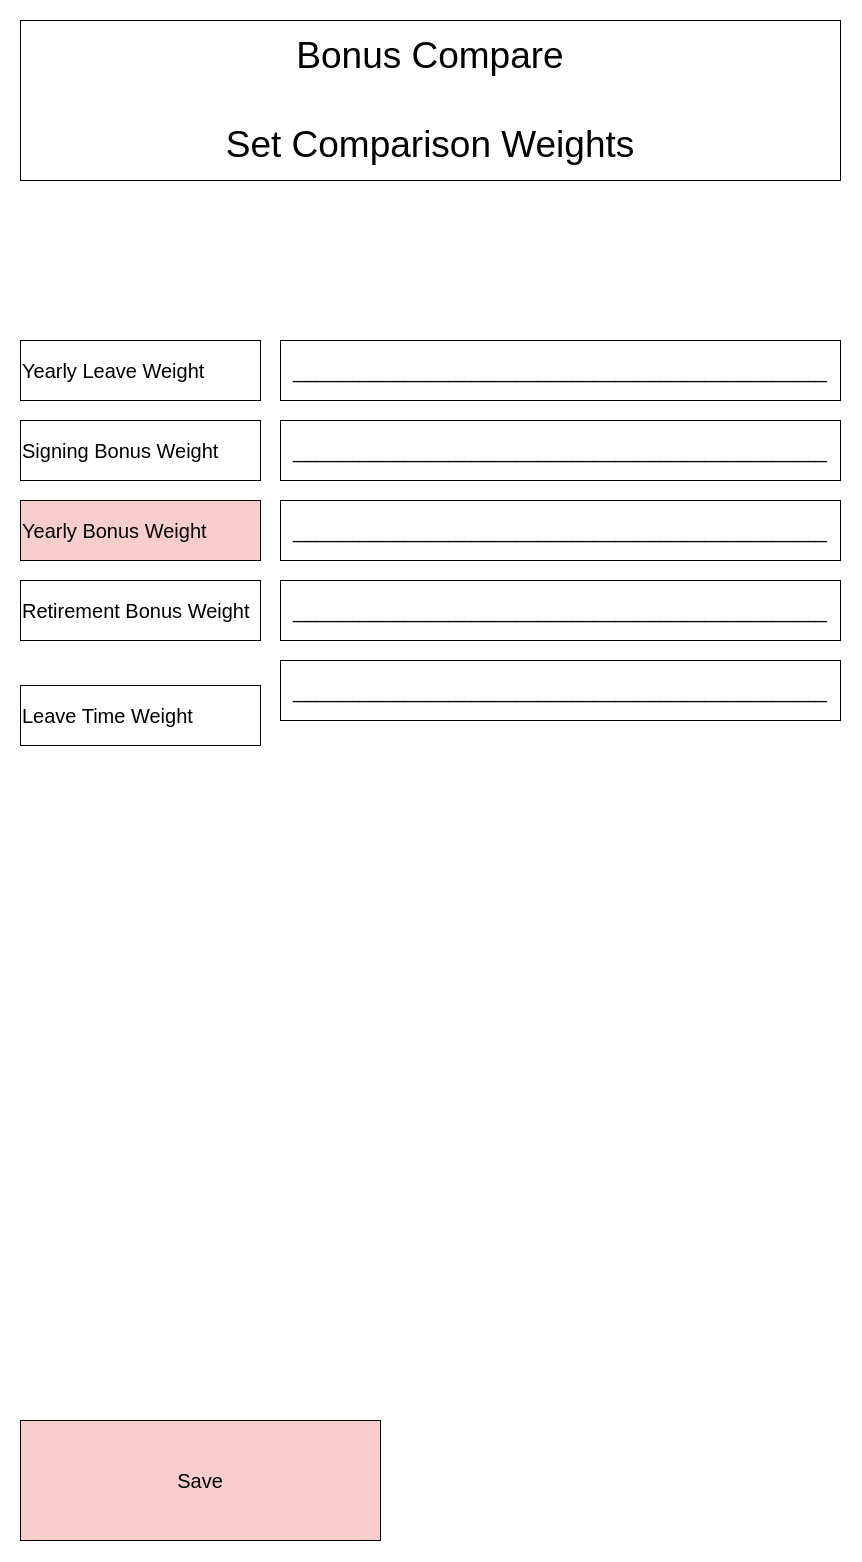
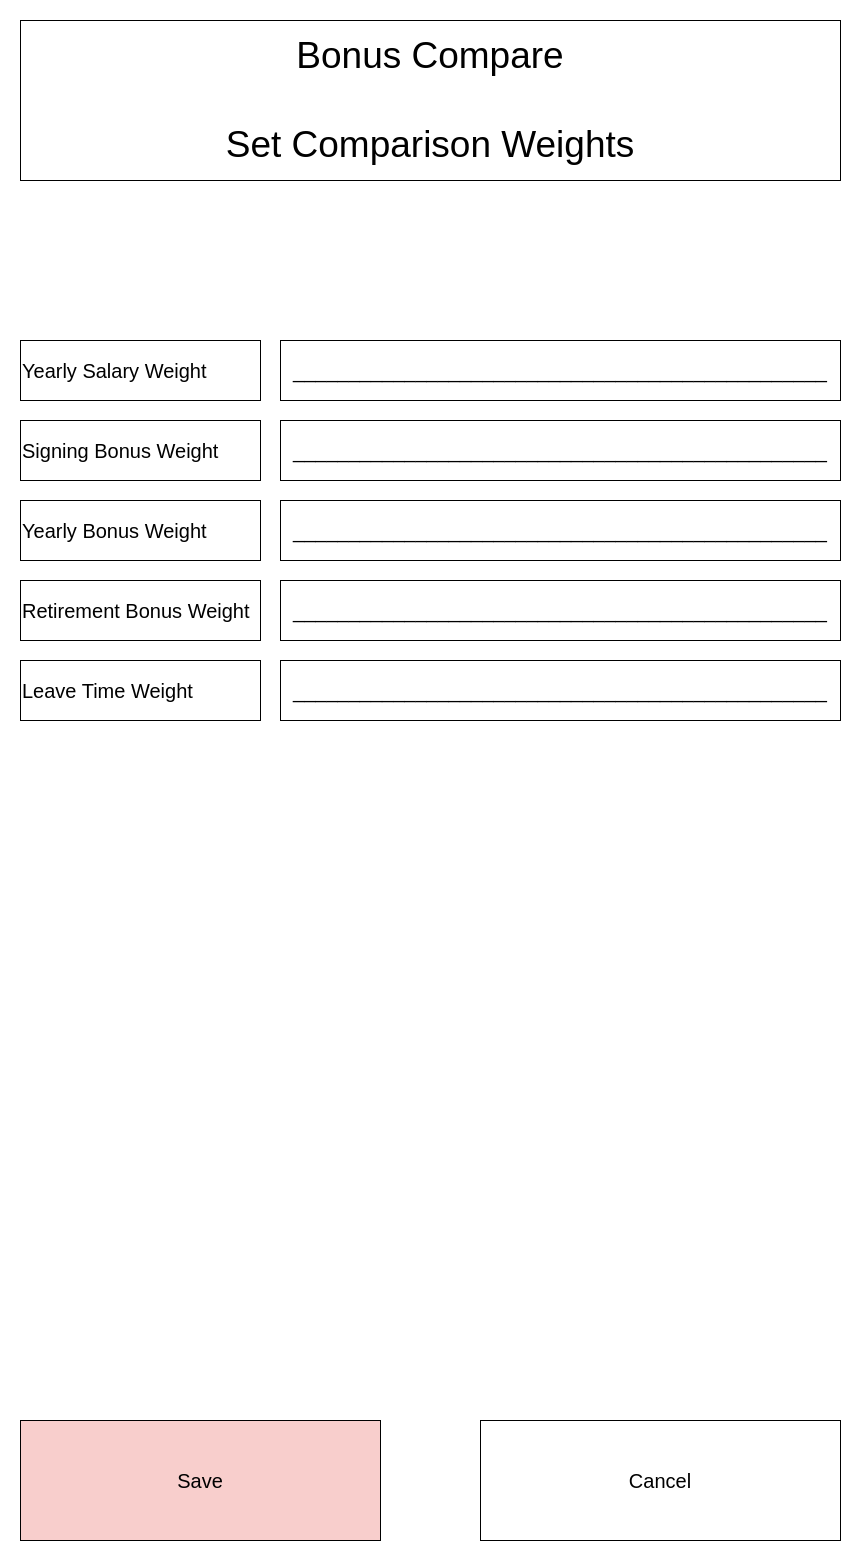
node "Yearly Leave Weight": label "Yearly Leave Weight" -> "Yearly Salary Weight"
node "Yearly Bonus Weight": fillcolor #f8cecc -> #ffffff
node "Leave Time Weight": moved (141, 716) -> (141, 691)
node "Cancel": added
